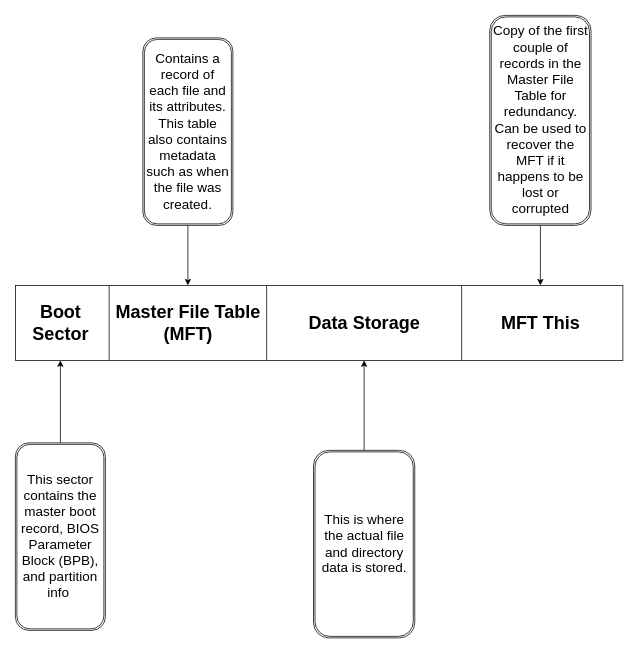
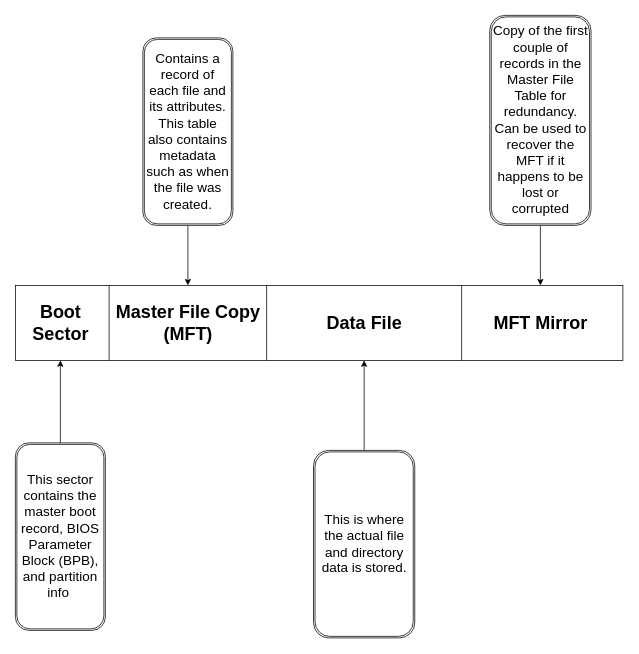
node "Master File Table (MFT)": label "Master File Table (MFT)" -> "Master File Copy (MFT)"
node "Data Storage": label "Data Storage" -> "Data File"
node "MFT This": label "MFT This" -> "MFT Mirror"
